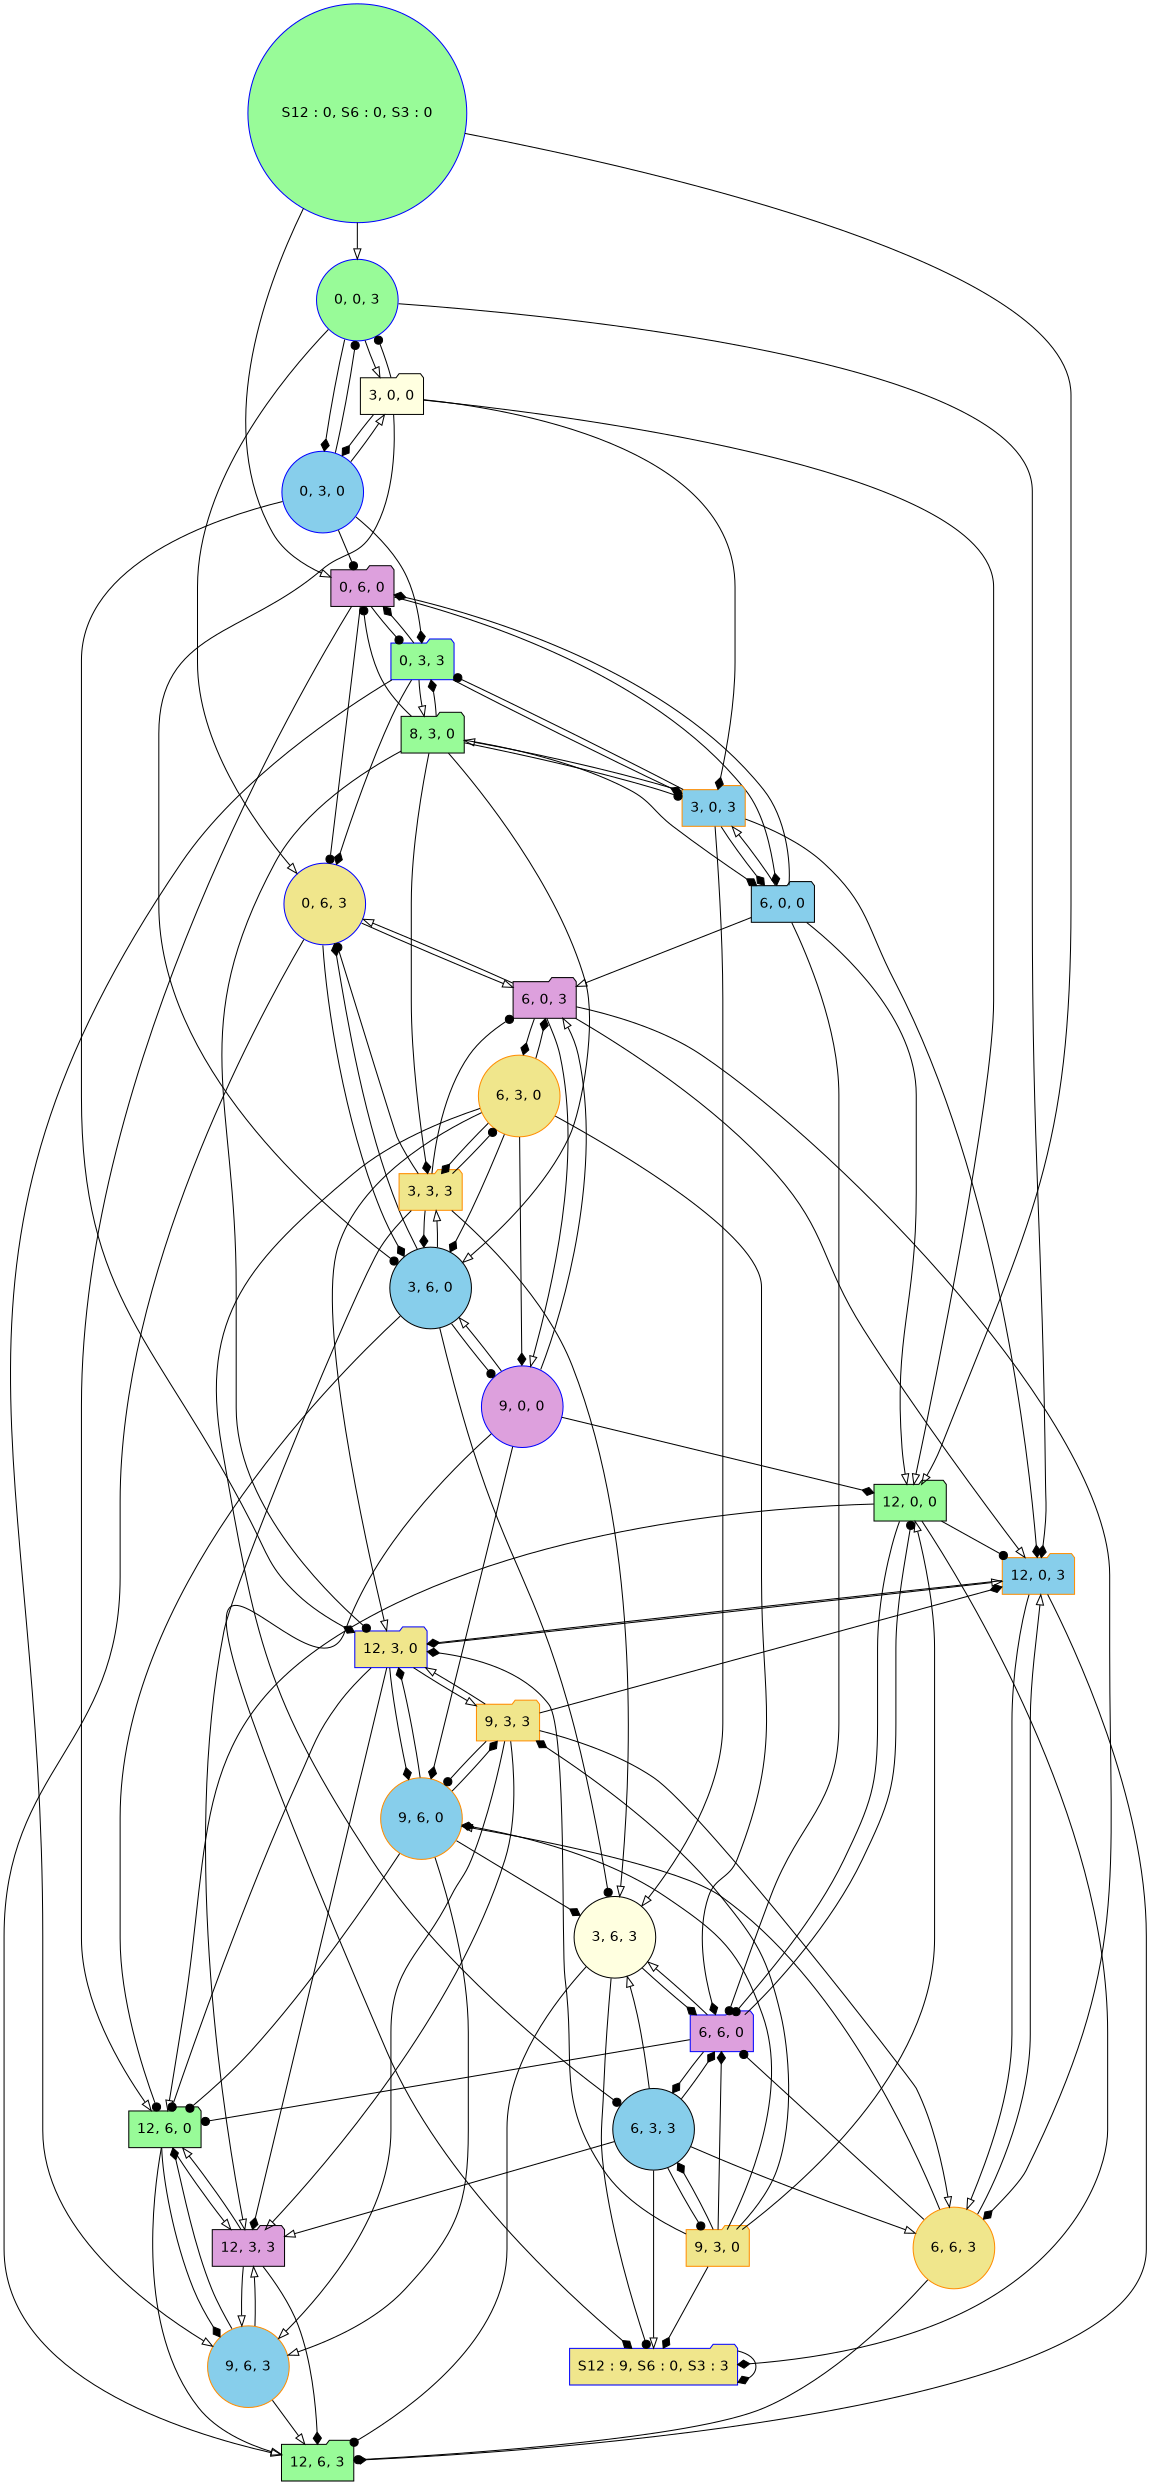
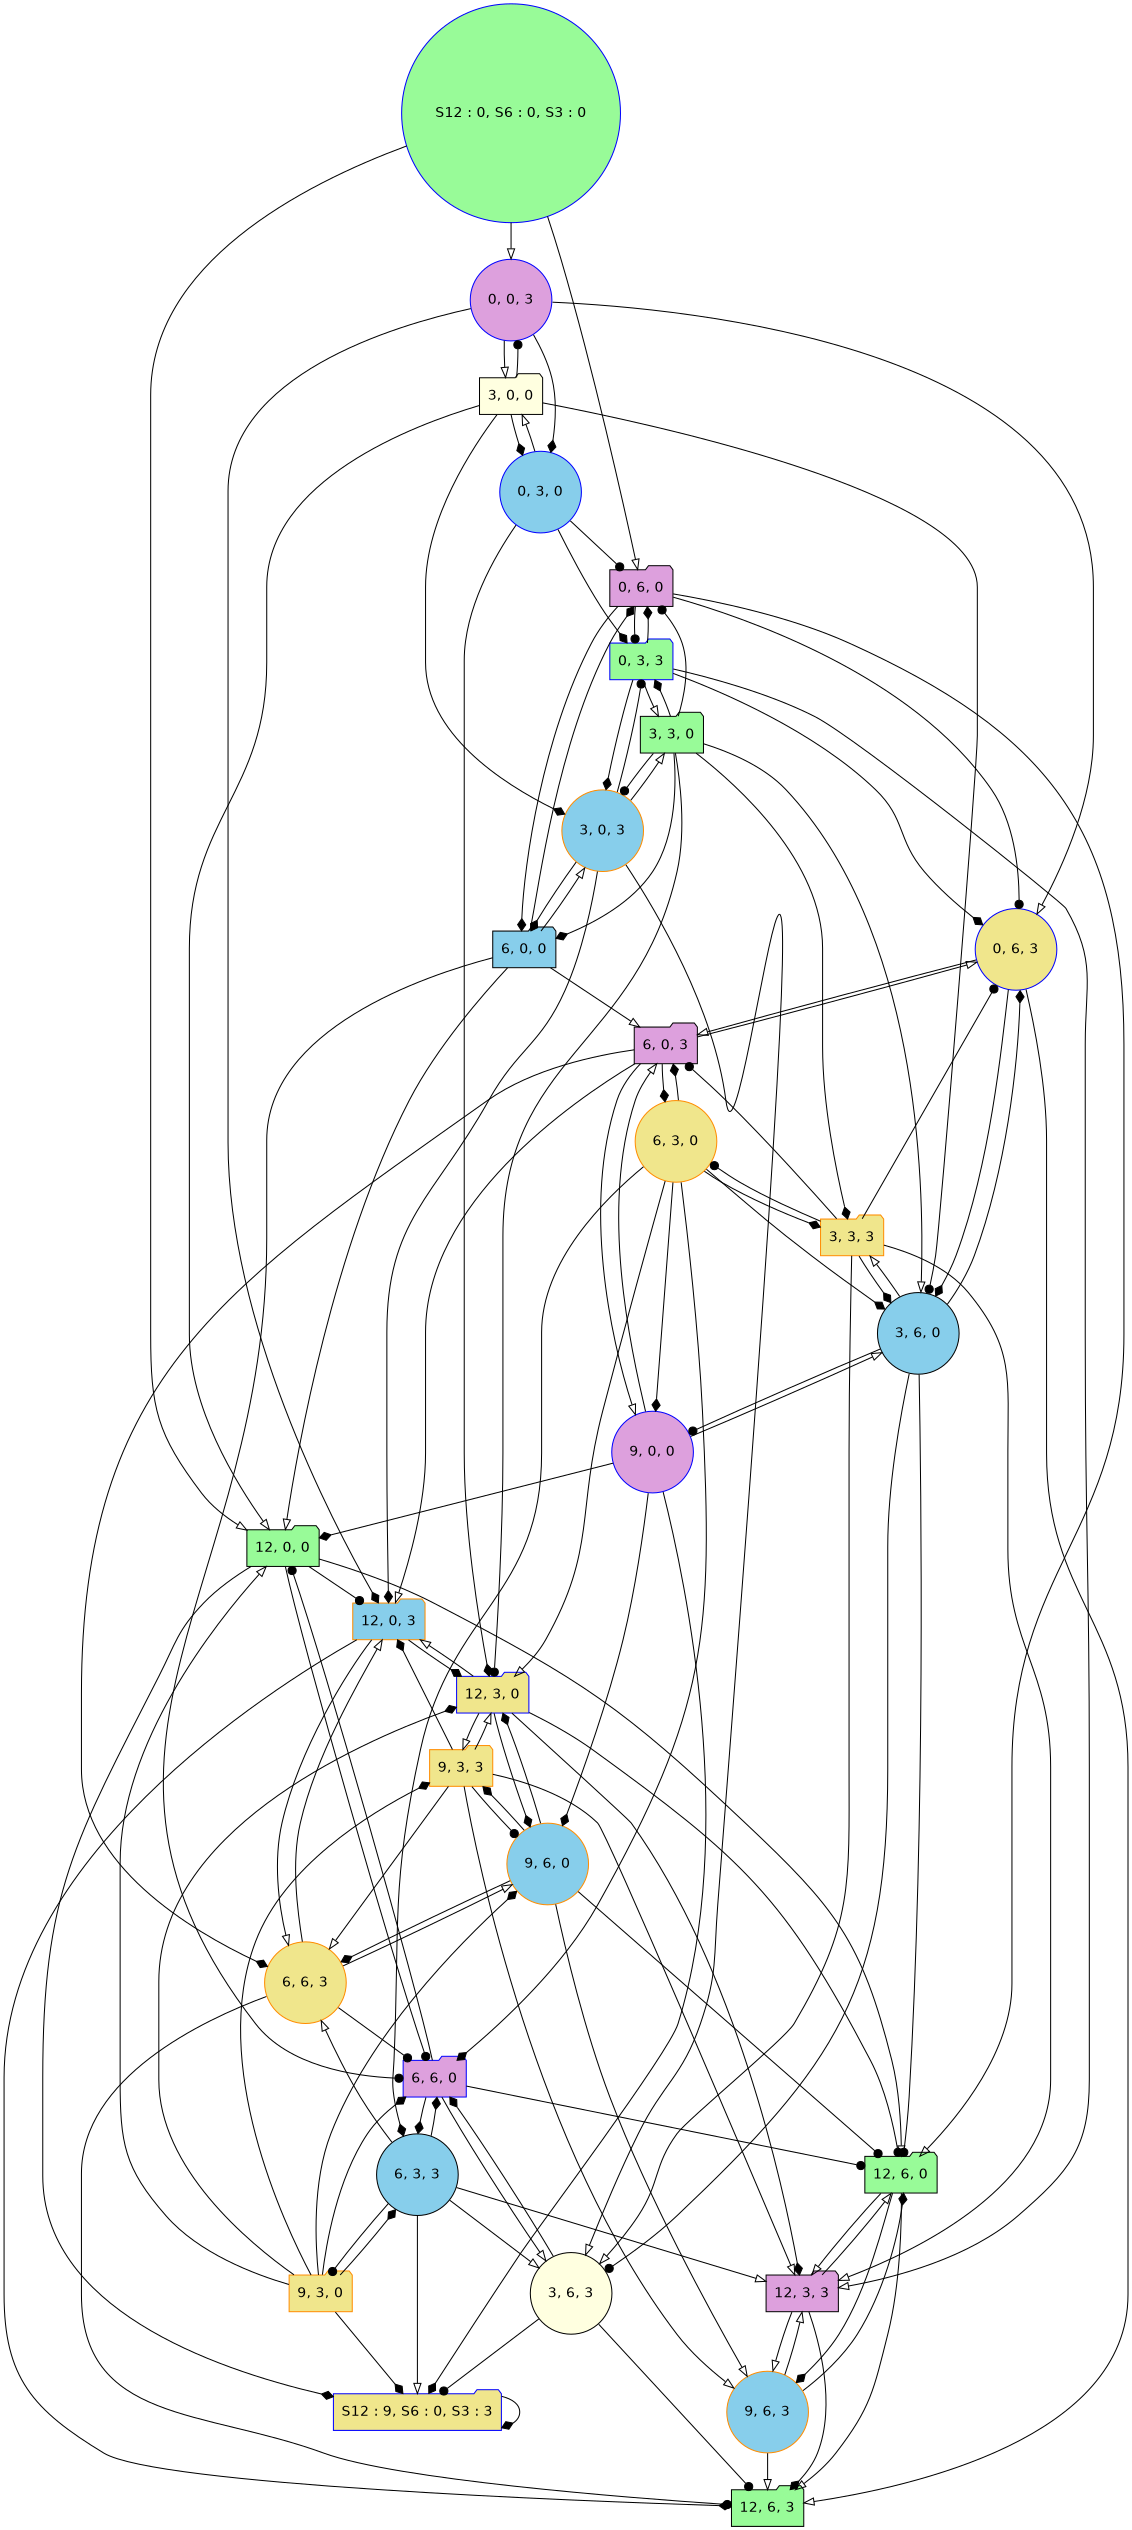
node "0, 0, 3": fillcolor palegreen -> plum
edge "0, 3, 0" -> "0, 0, 3": removed
node "8, 3, 0": label "8, 3, 0" -> "3, 3, 0"
node "3, 0, 3": shape folder -> circle
edge "0, 3, 3" -> "9, 6, 3": now "0, 3, 3" -> "12, 3, 3"
edge "6, 3, 0" -> "6, 3, 3": arrowhead dot -> diamond
edge "9, 6, 0" -> "3, 6, 3": now "9, 6, 0" -> "6, 6, 3"
